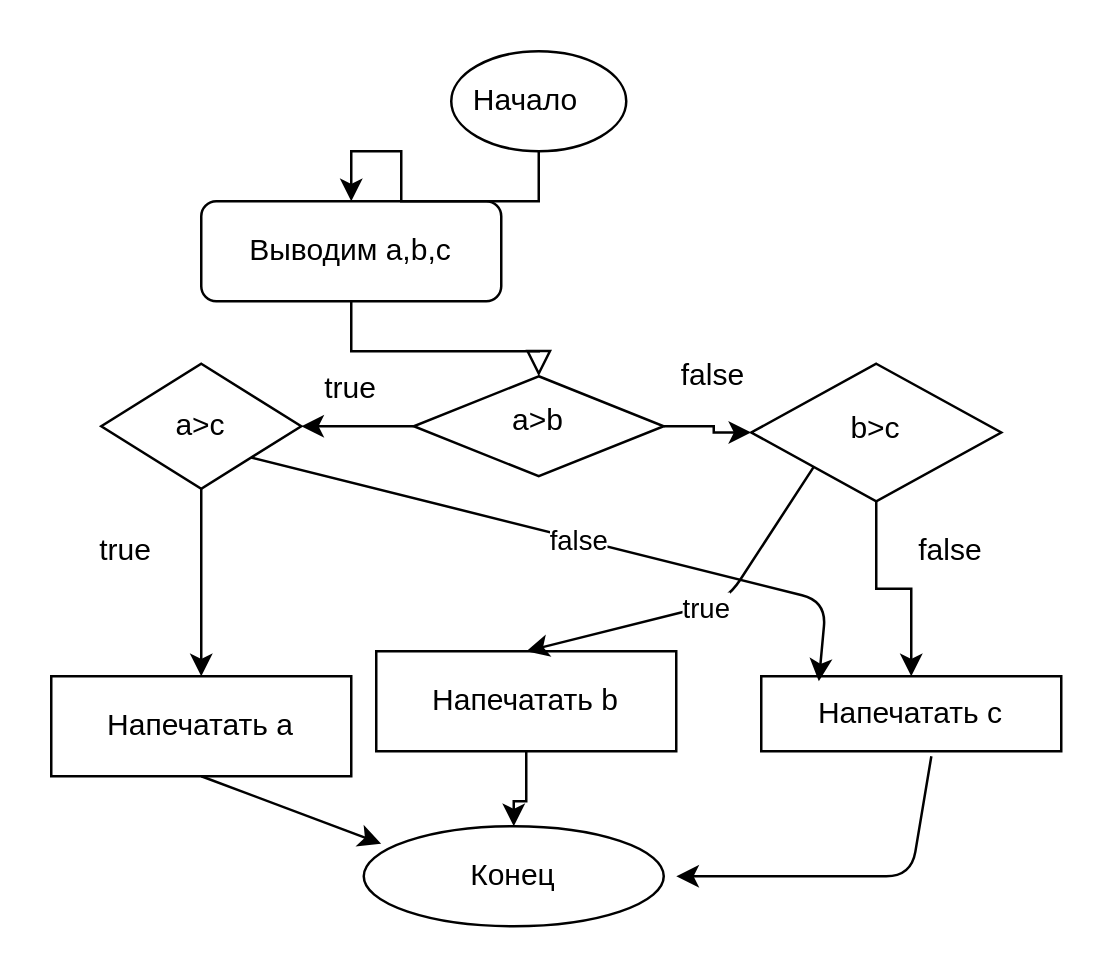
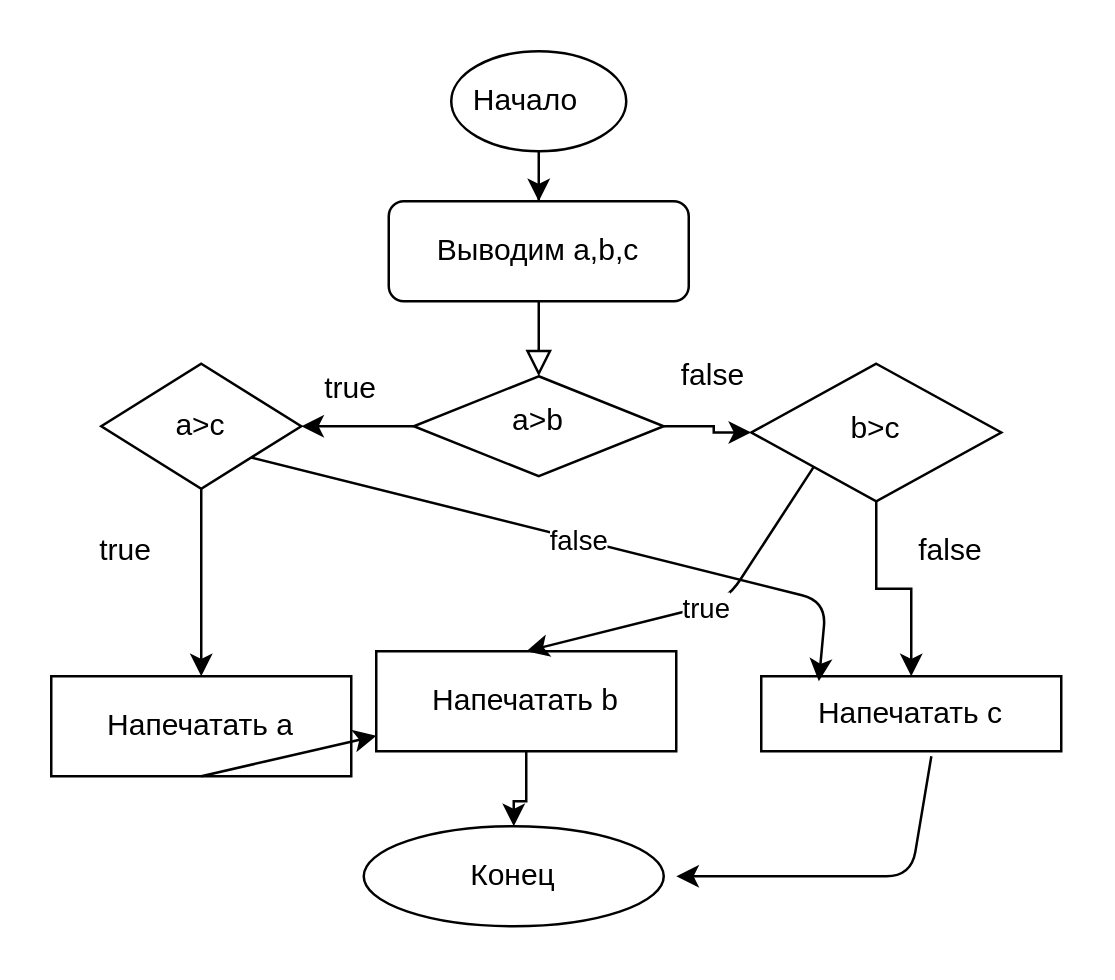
node "Выводим а,b,c": moved (351, 251) -> (539, 251)
edge "Напечатать а" -> "Конец": now "Напечатать а" -> "Напечатать b"
